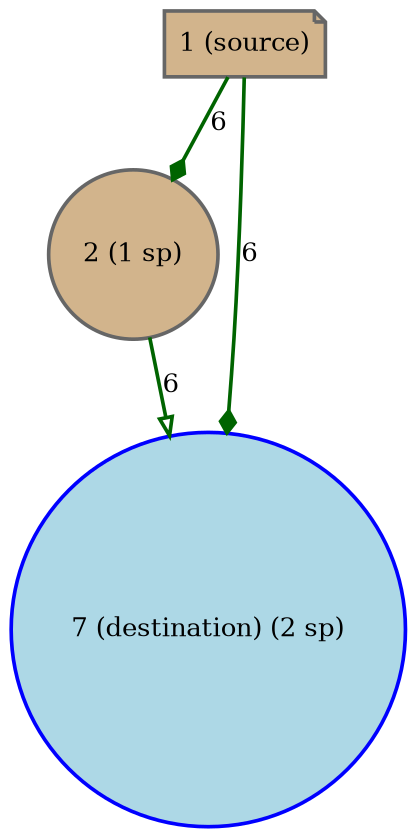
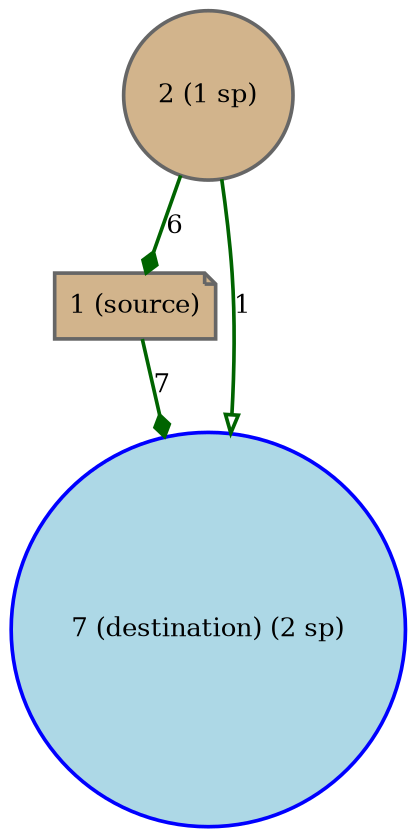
edge "1 (source)" -> "2 (1 sp)": reversed
edge "1 (source)" -> "7 (destination) (2 sp)": label "6" -> "7"
edge "2 (1 sp)" -> "7 (destination) (2 sp)": label "6" -> "1"
